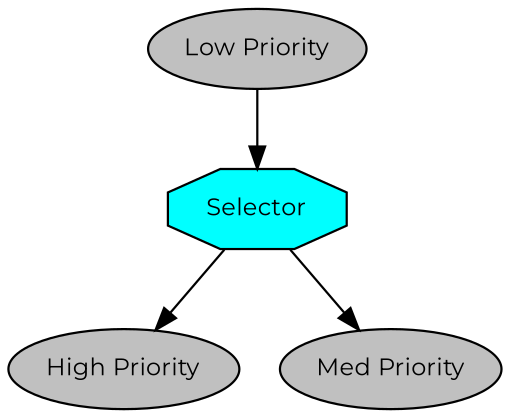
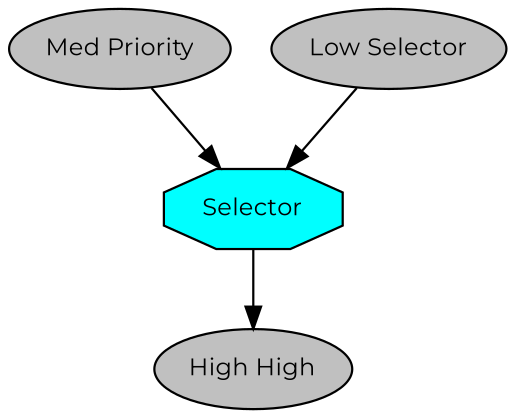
node "Low Priority": label "Low Priority" -> "Low Selector"
edge "Selector" -> "Med Priority": reversed
node "High Priority": label "High Priority" -> "High High"
